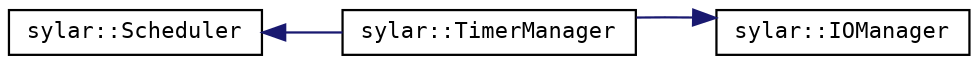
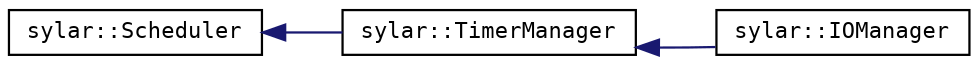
edge "sylar::TimerManager" -> "sylar::IOManager": reversed
